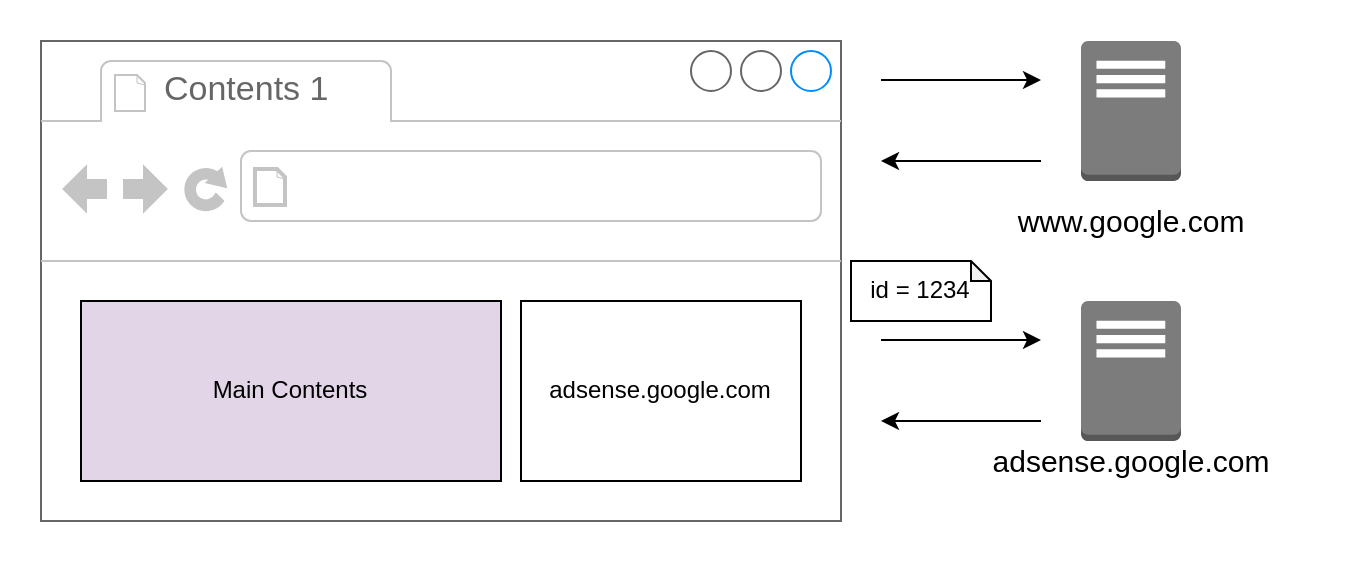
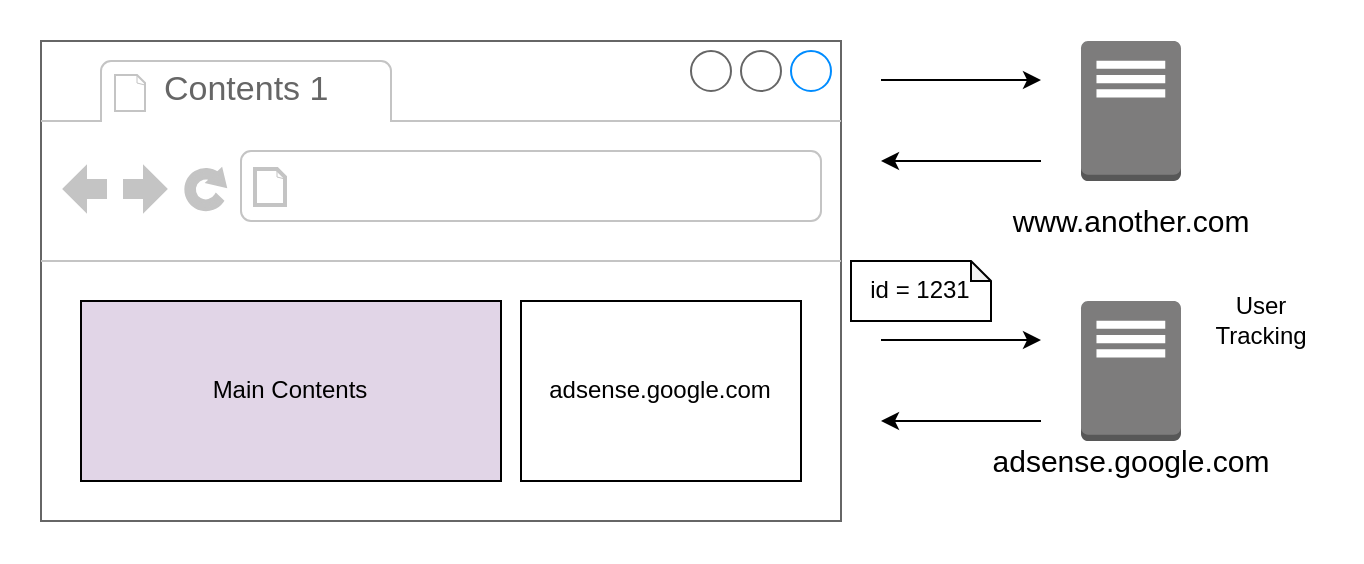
node "www.google.com": label "www.google.com" -> "www.another.com"
node "id = 1234": label "id = 1234" -> "id = 1231"
node "User Tracking": added
